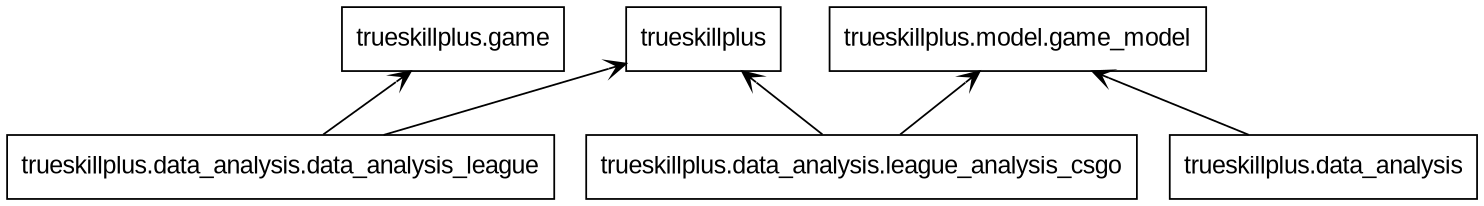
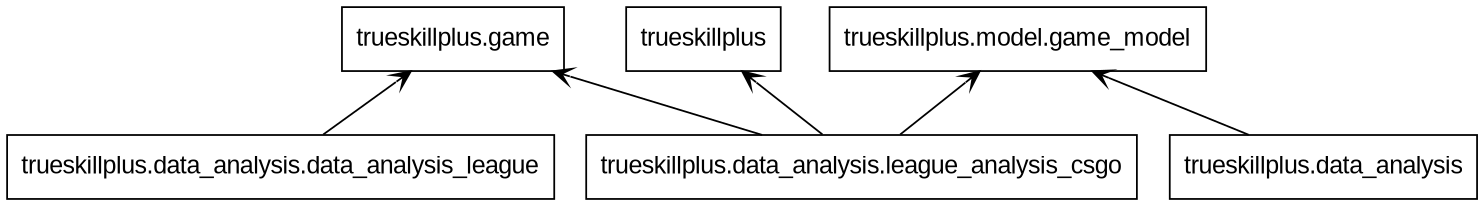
edge "trueskillplus.data_analysis.data_analysis_league" -> "trueskillplus": removed
edge "trueskillplus.data_analysis.league_analysis_csgo" -> "trueskillplus.game": added
